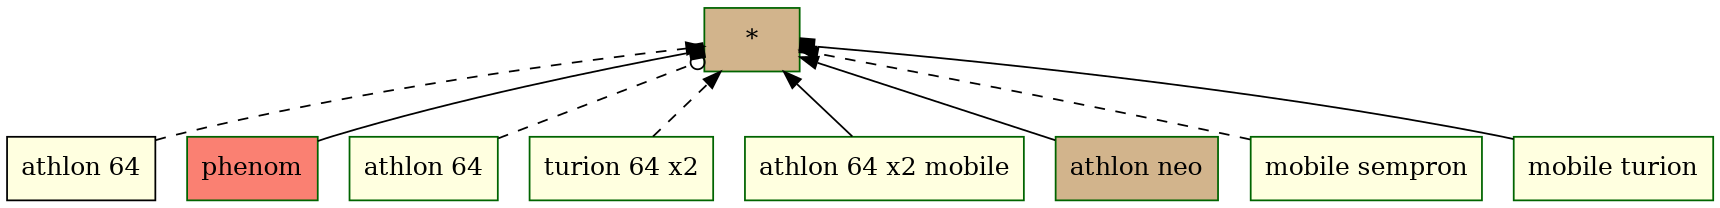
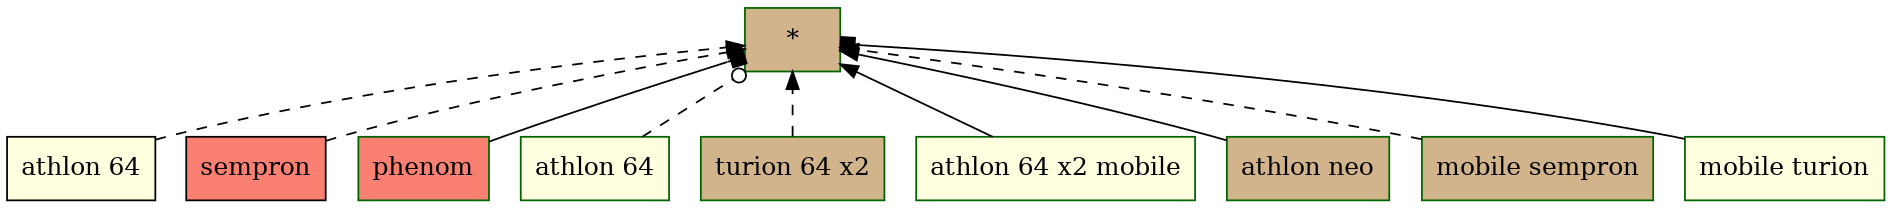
node "sempron": added
node "turion 64 x2": fillcolor lightyellow -> tan
node "mobile sempron": fillcolor lightyellow -> tan
